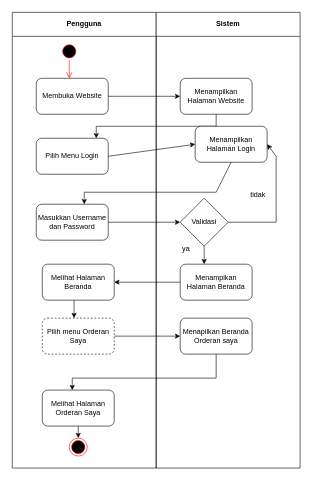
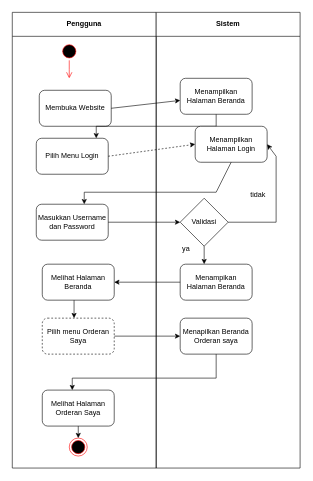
node "Membuka Website": moved (72, 96) -> (75, 108)
node "Menampilkan Halaman Website": label "Menampilkan Halaman Website" -> "Menampilkan Halaman Beranda"
edge "Pilih Menu Login" -> "Menampilkan Halaman Login": style solid -> dashed
